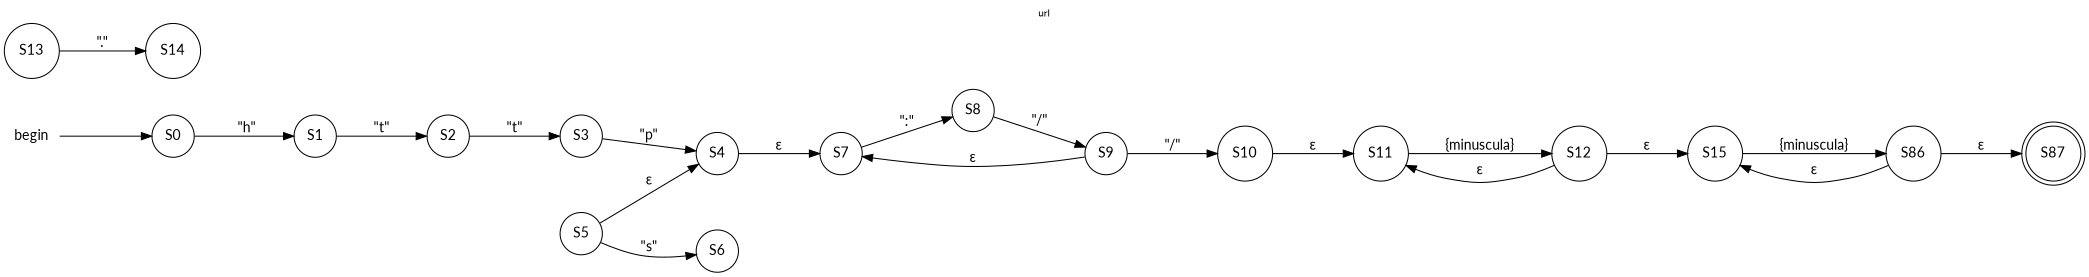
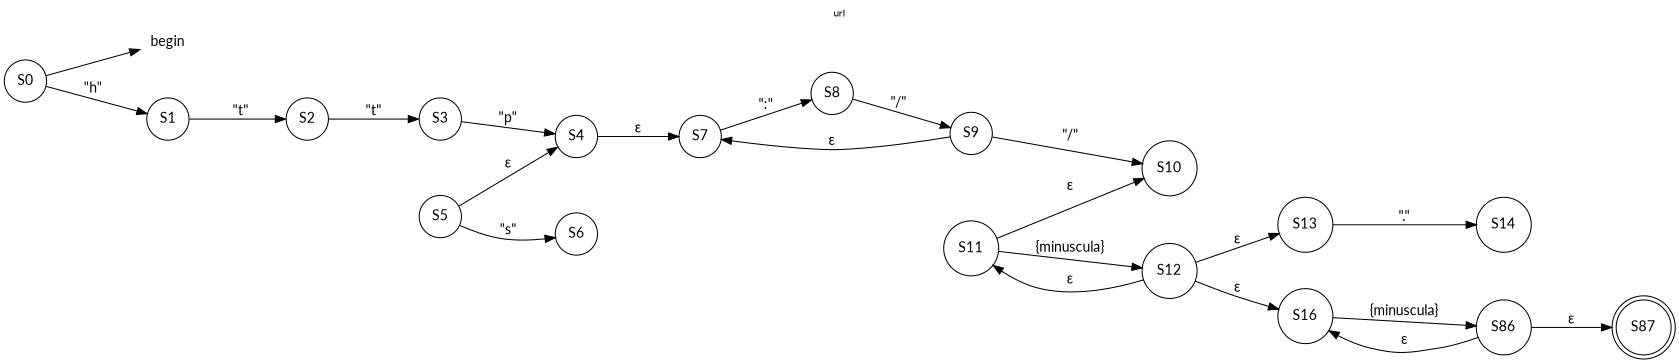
edge "begin" -> "S0": reversed
edge "S10" -> "S11": reversed
node "S15": label "S15" -> "S16"
edge "S12" -> "S13": added, label "ε"
